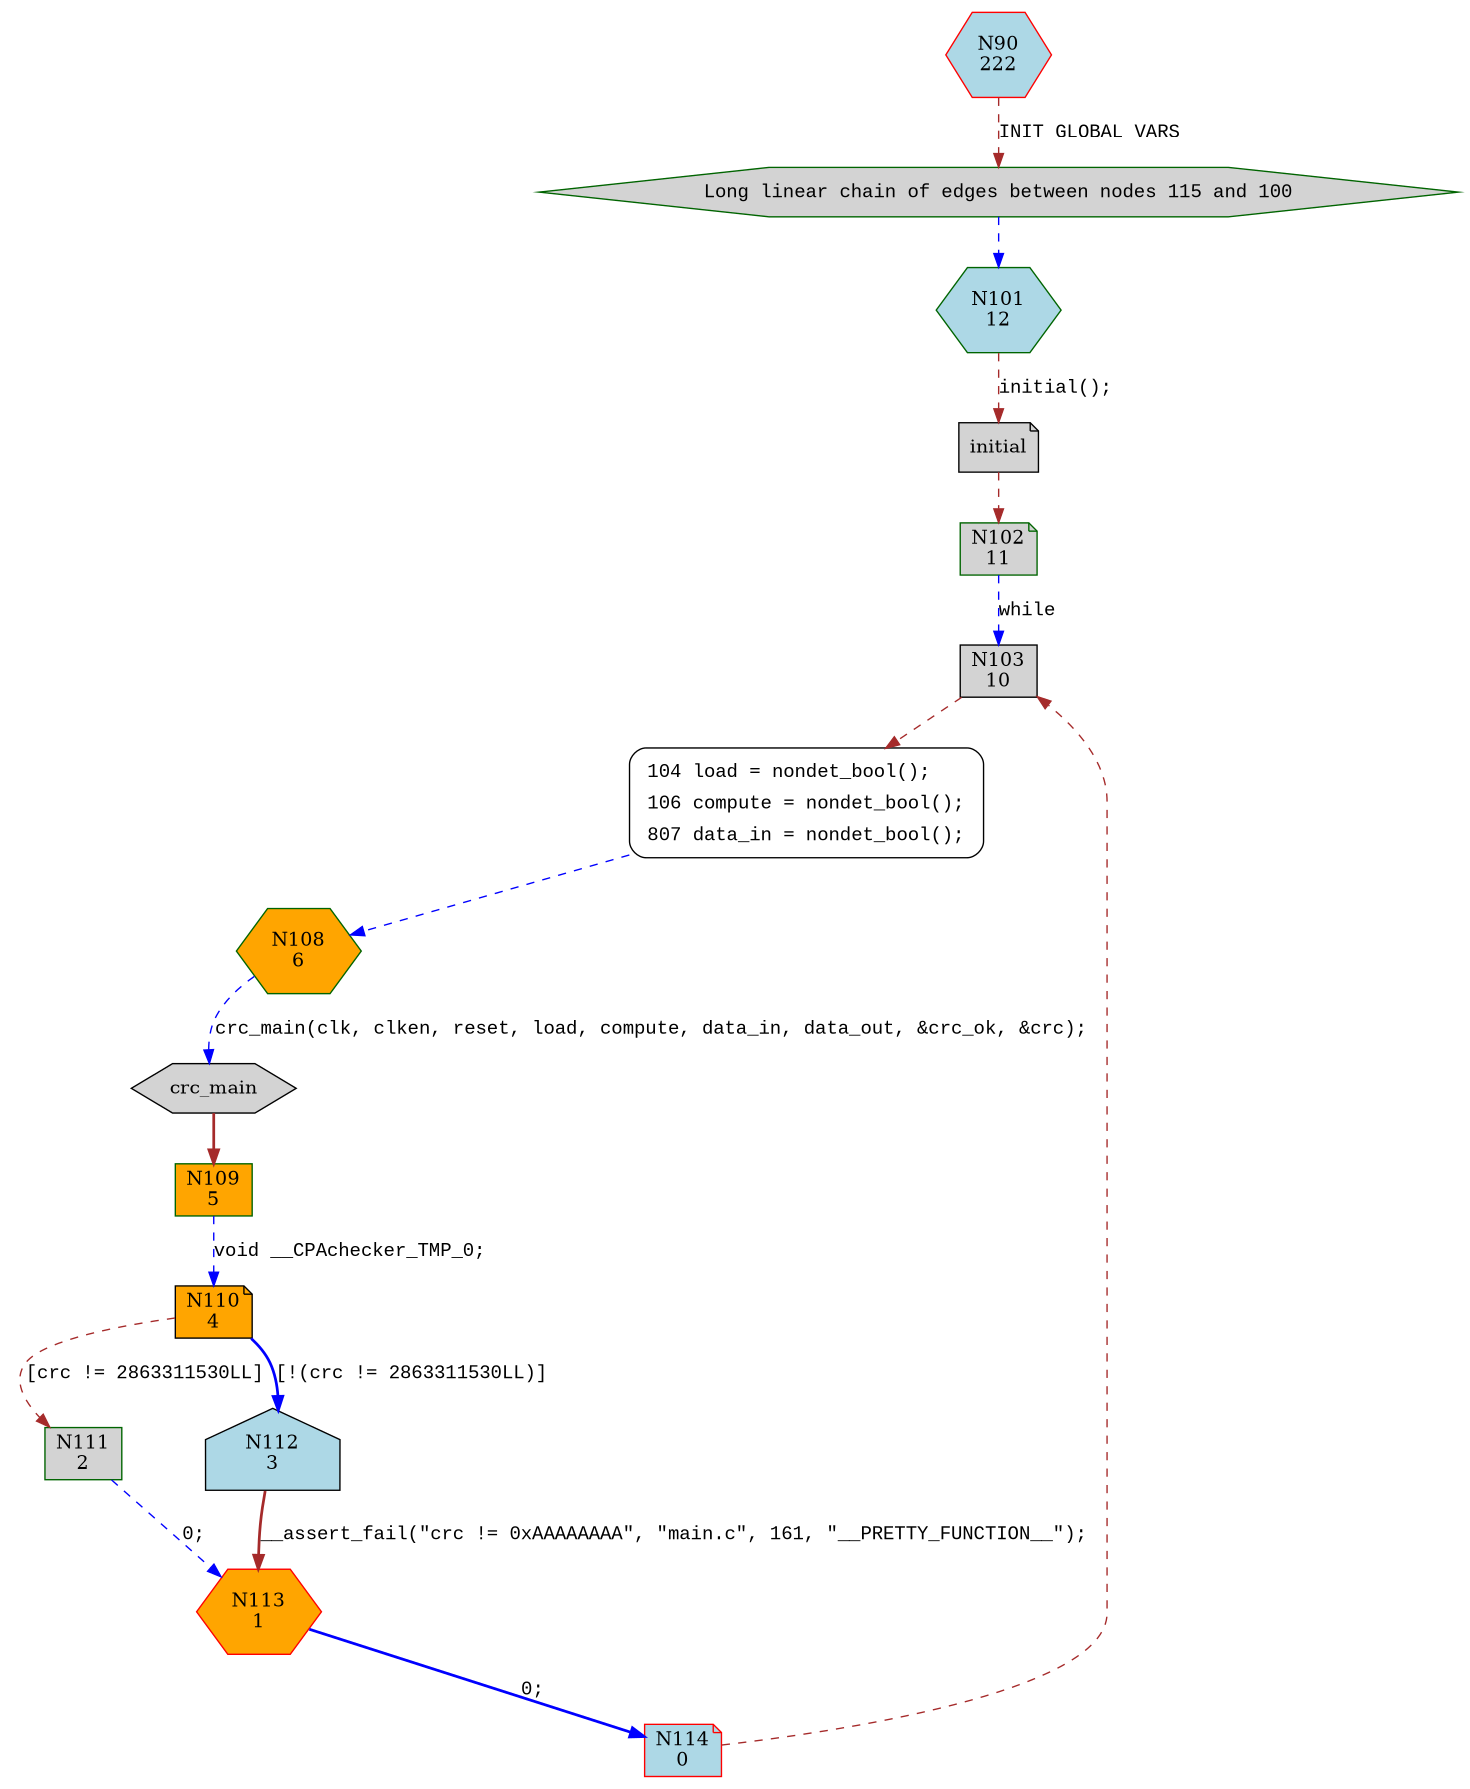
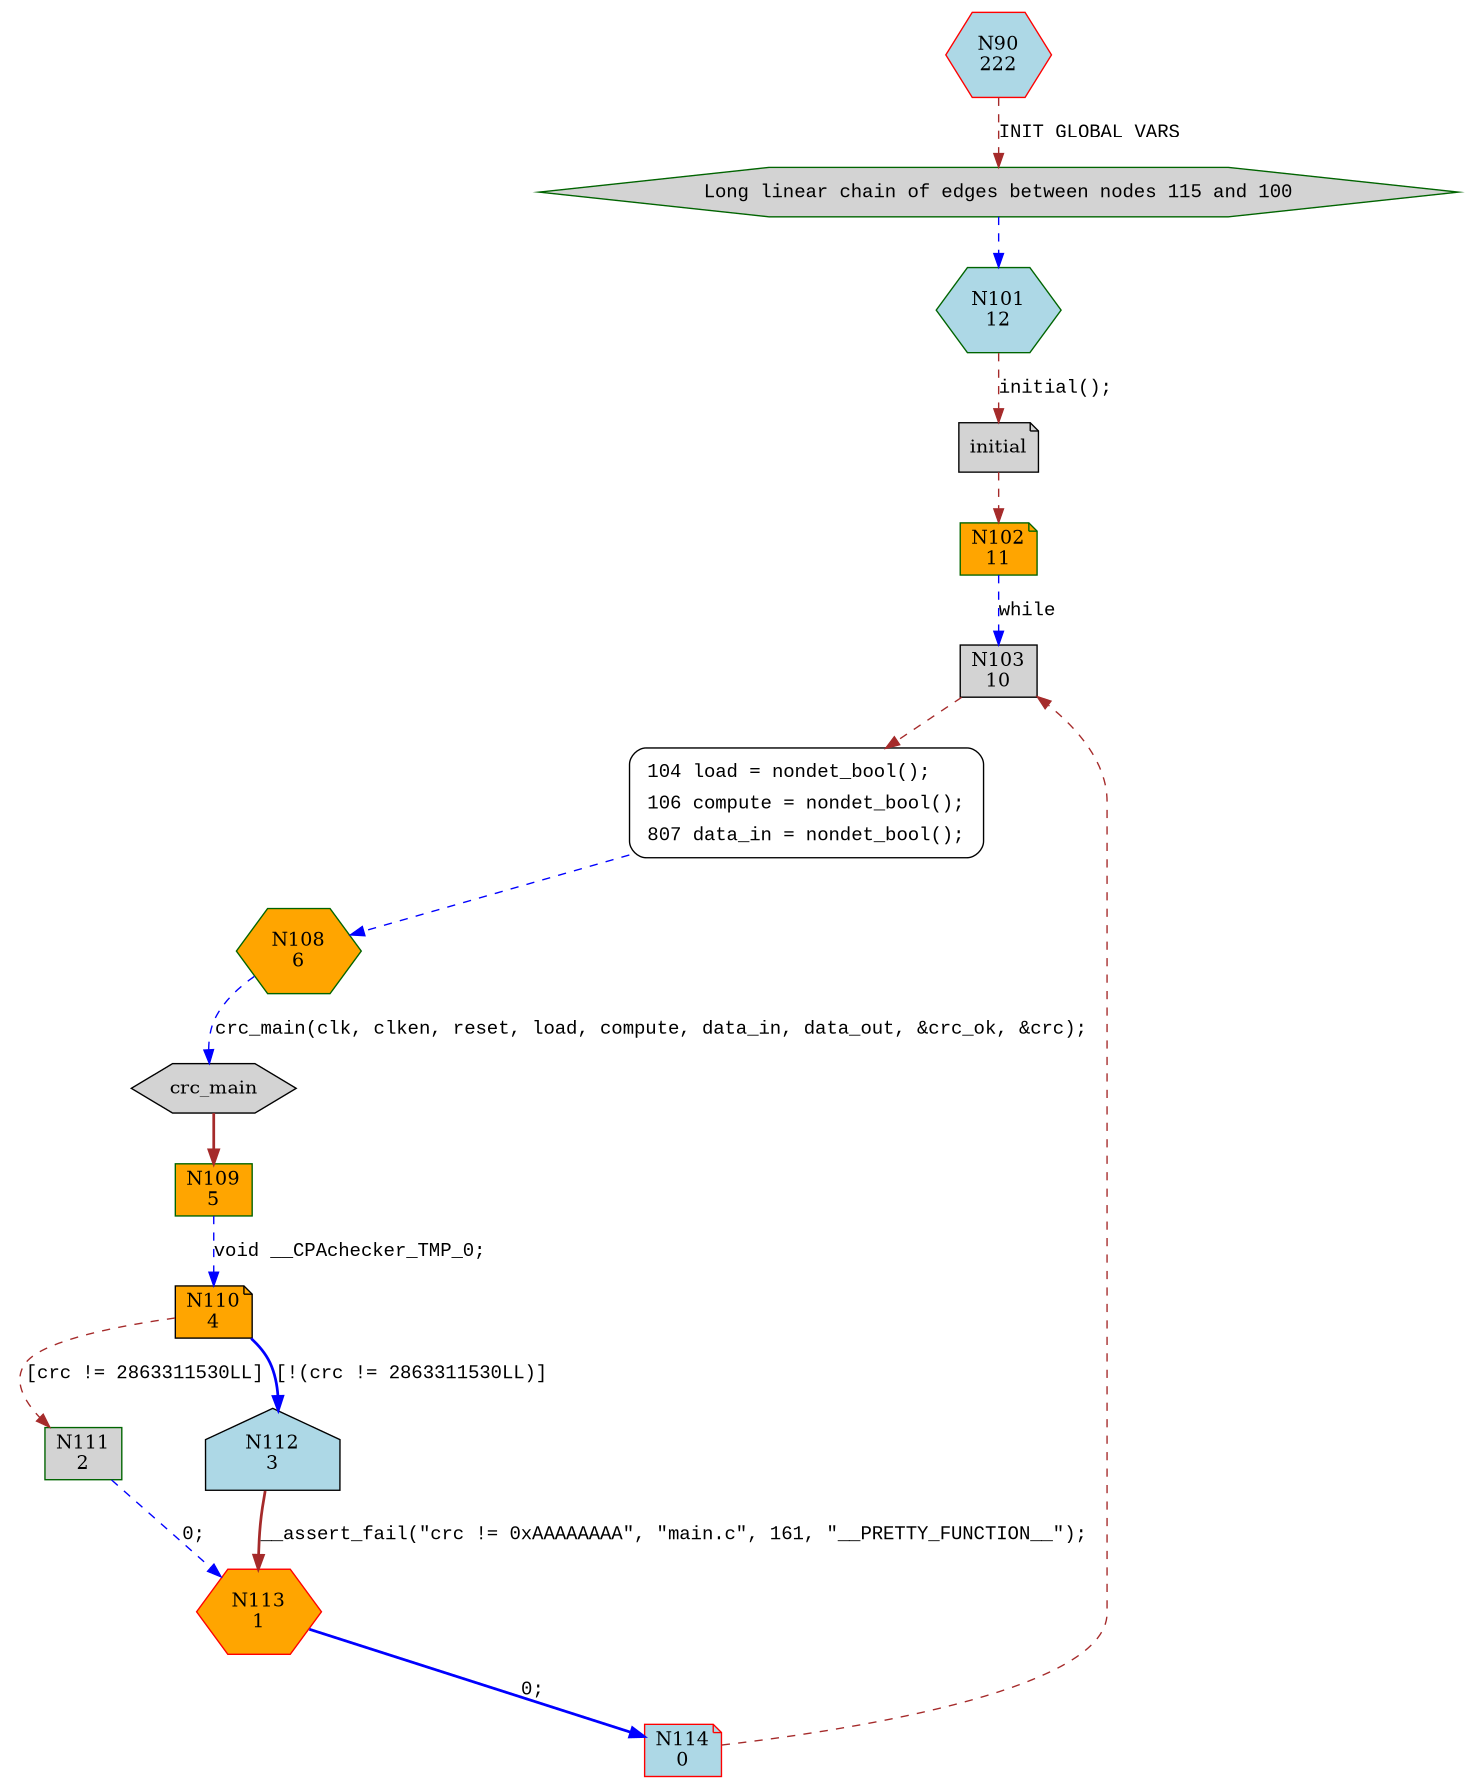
node "N102 11": fillcolor lightgrey -> orange
